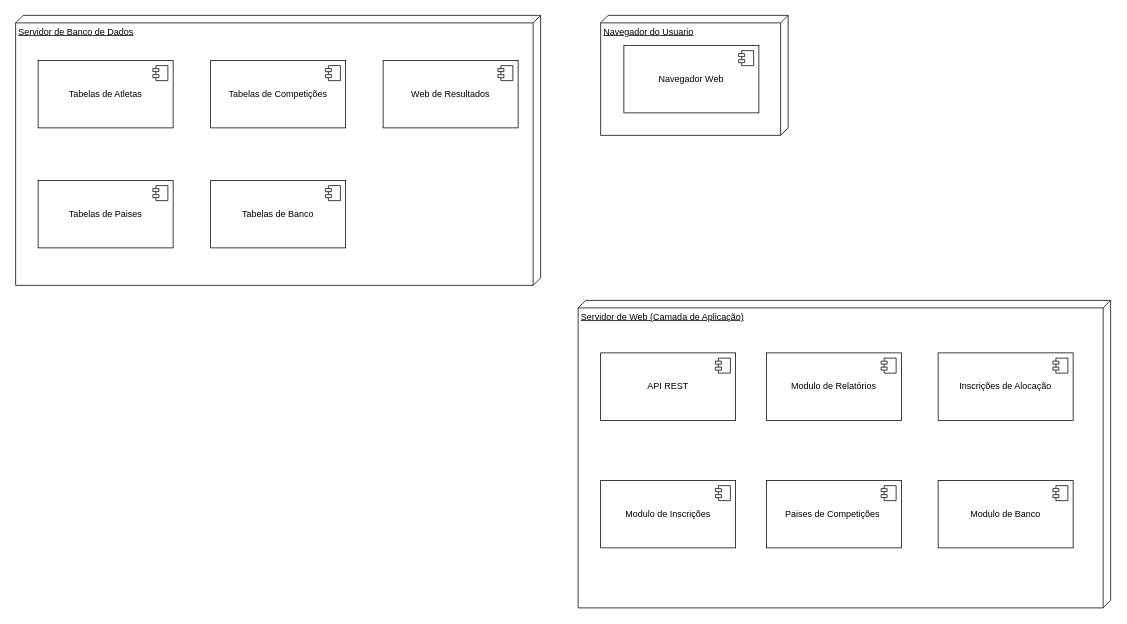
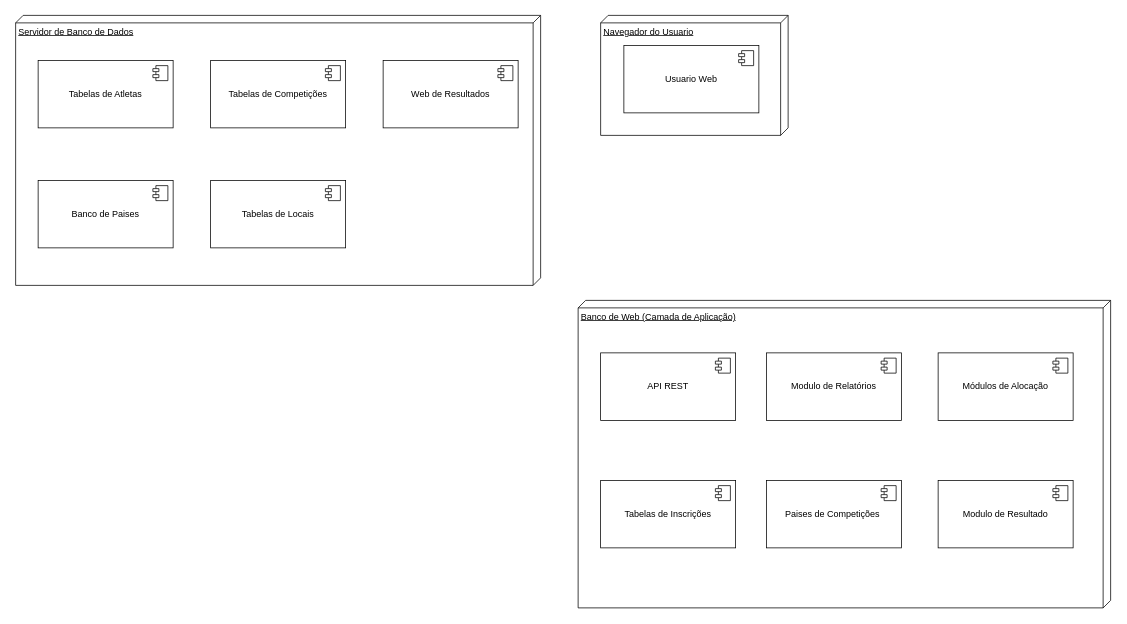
node "Navegador Web": label "Navegador Web" -> "Usuario Web"
node "Tabelas de Paises": label "Tabelas de Paises" -> "Banco de Paises"
node "Tabelas de Banco": label "Tabelas de Banco" -> "Tabelas de Locais"
node "Servidor de Web (Camada de Aplicação)": label "Servidor de Web (Camada de Aplicação)" -> "Banco de Web (Camada de Aplicação)"
node "Inscrições de Alocação": label "Inscrições de Alocação" -> "Módulos de Alocação"
node "Modulo de Inscrições": label "Modulo de Inscrições" -> "Tabelas de Inscrições"
node "Modulo de Banco": label "Modulo de Banco" -> "Modulo de Resultado"
